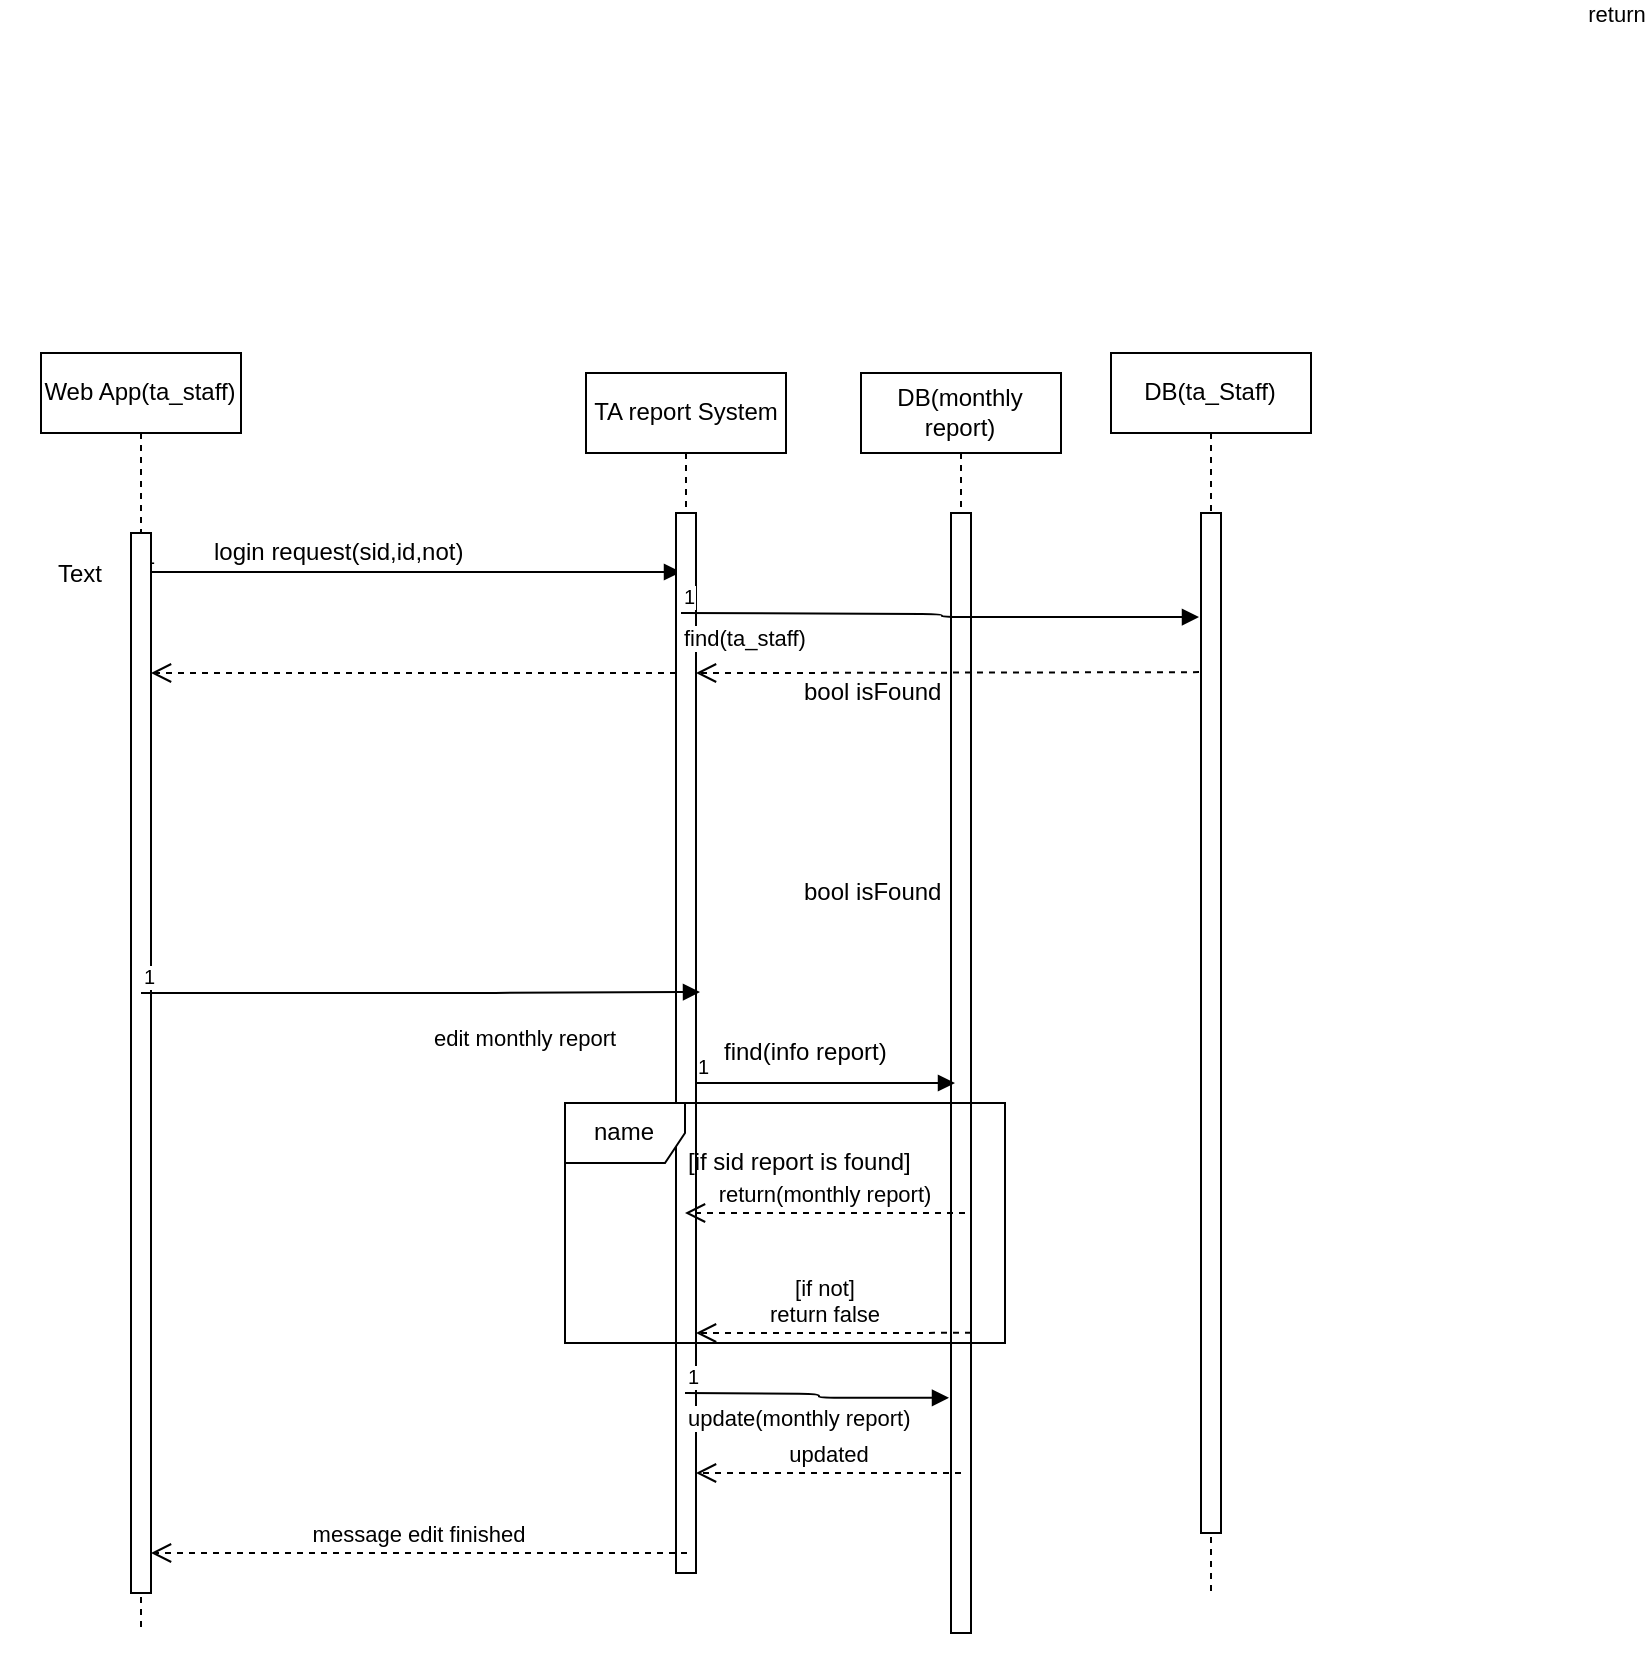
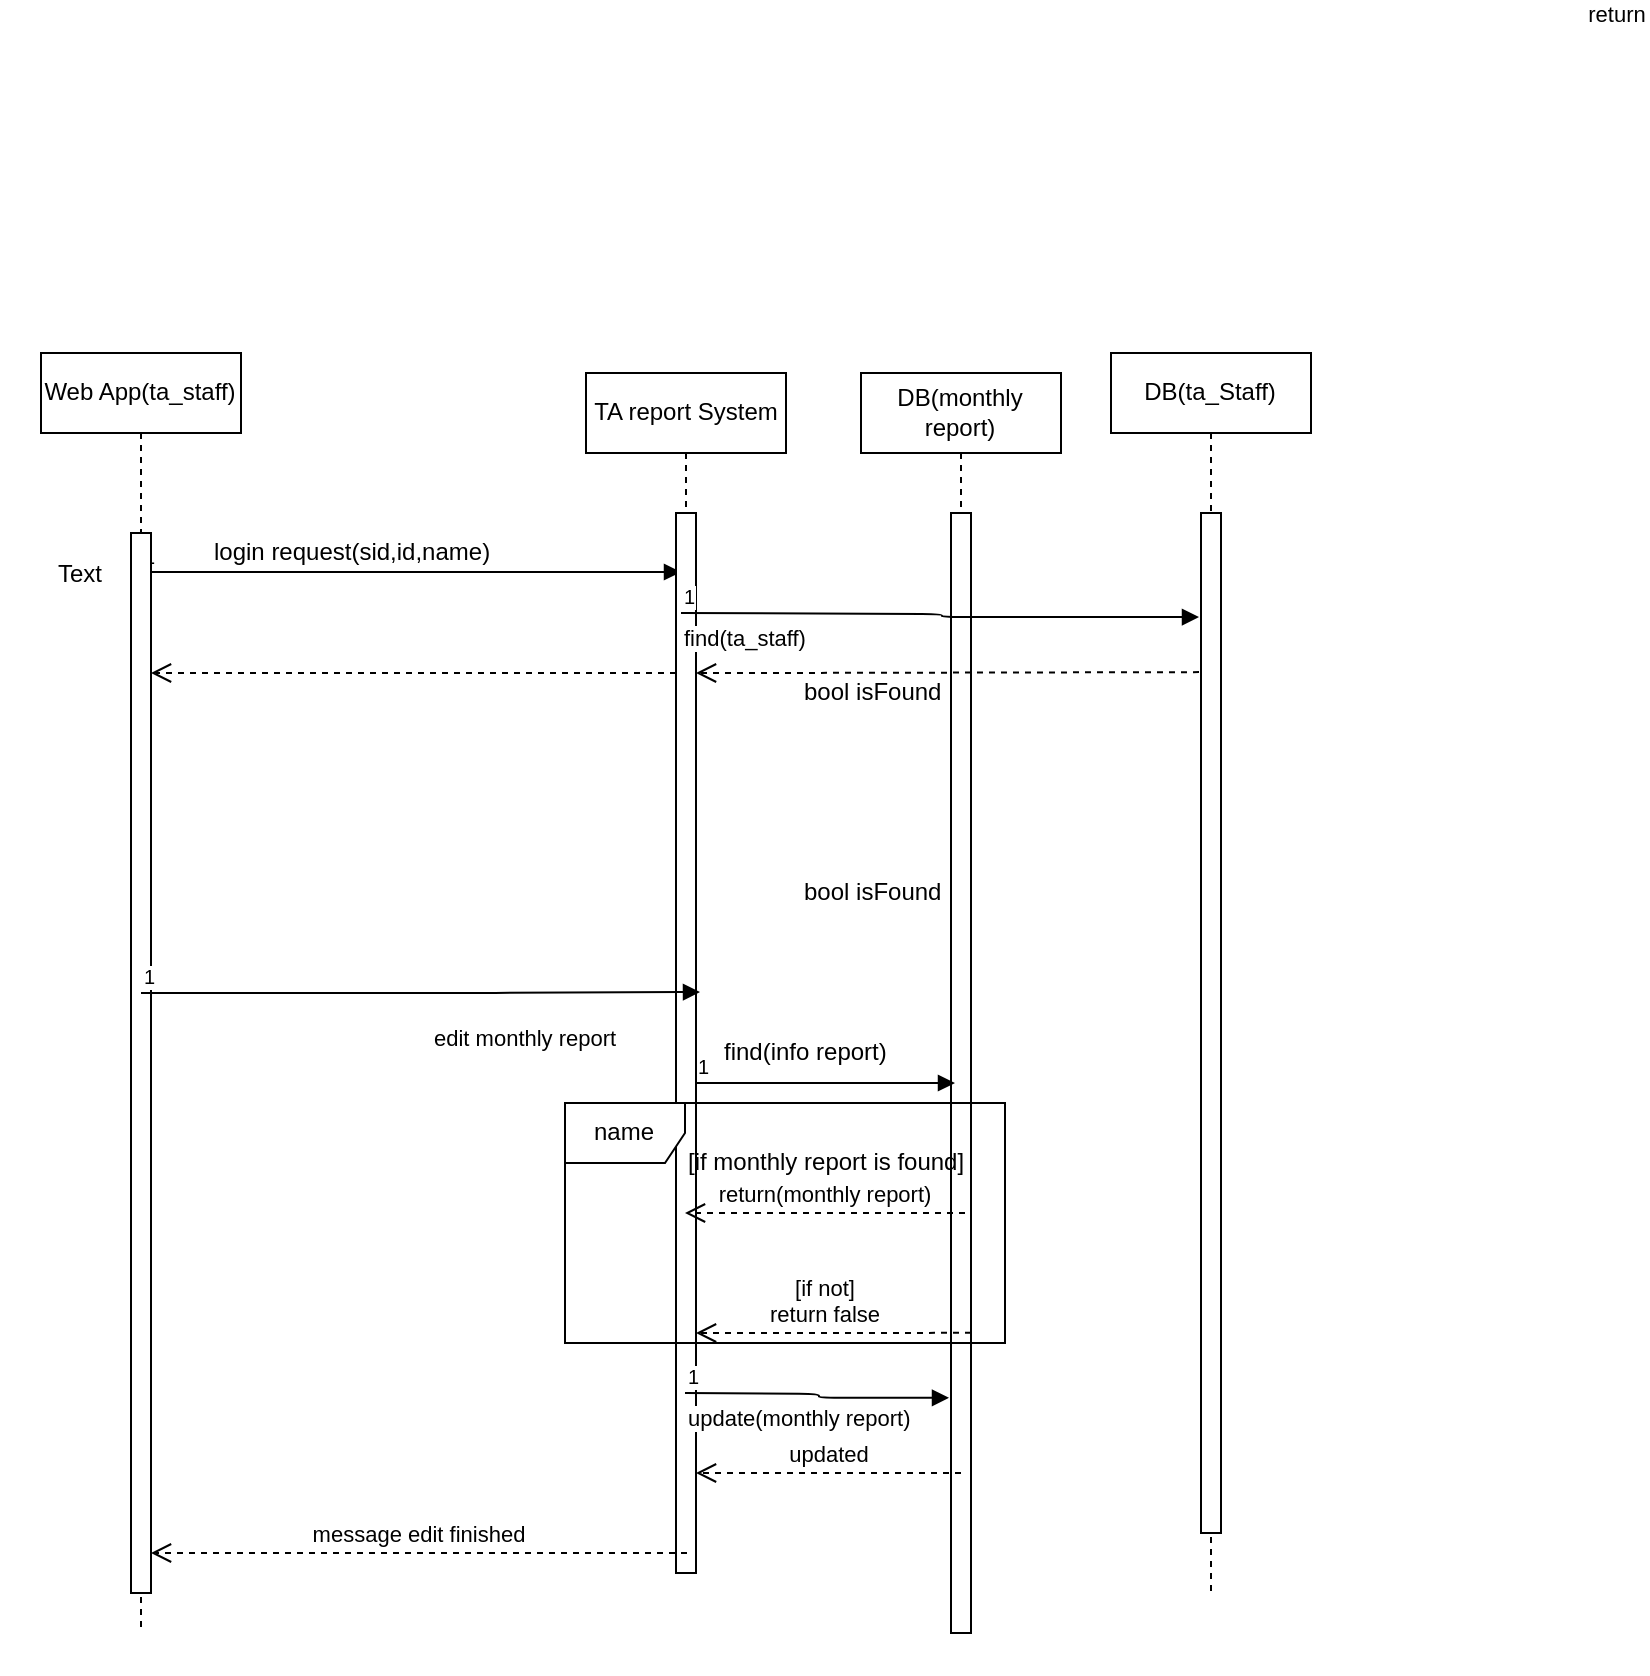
node "login request(sid,id,not)": label "login request(sid,id,not)" -> "login request(sid,id,name)"
node "[if sid report is found]": label "[if sid report is found]" -> "[if monthly report is found]"
